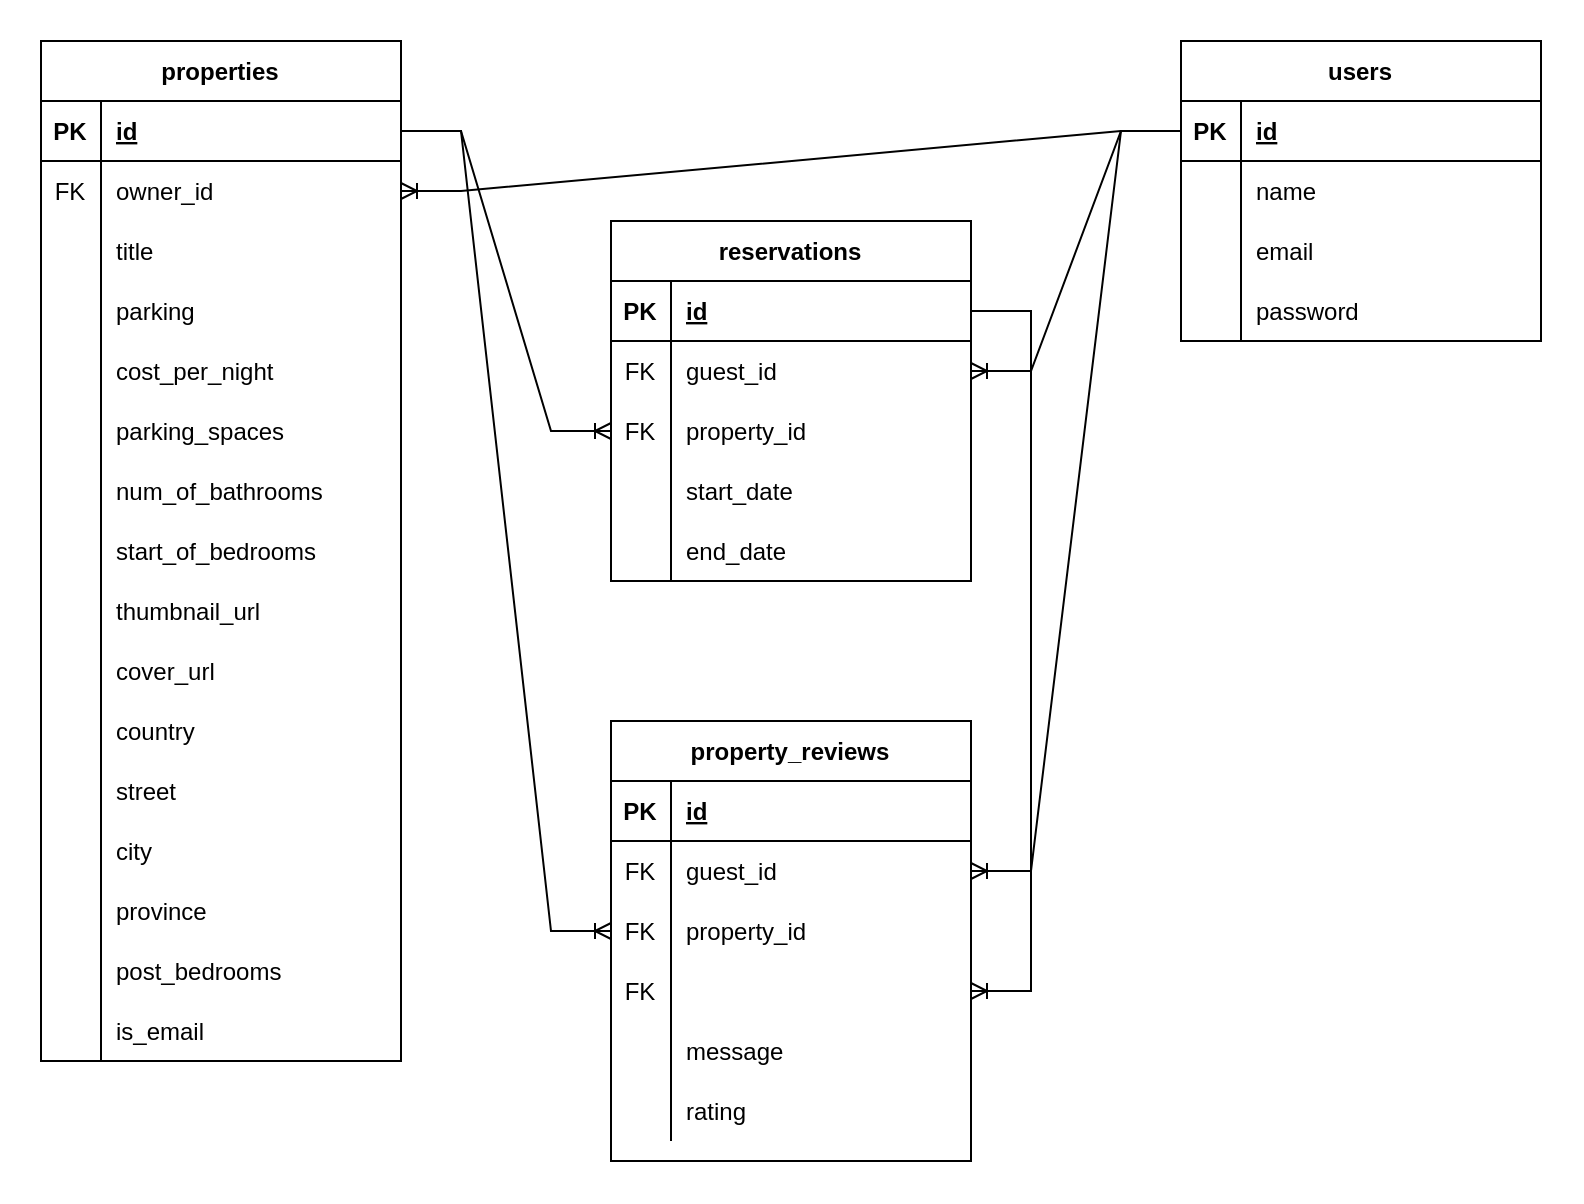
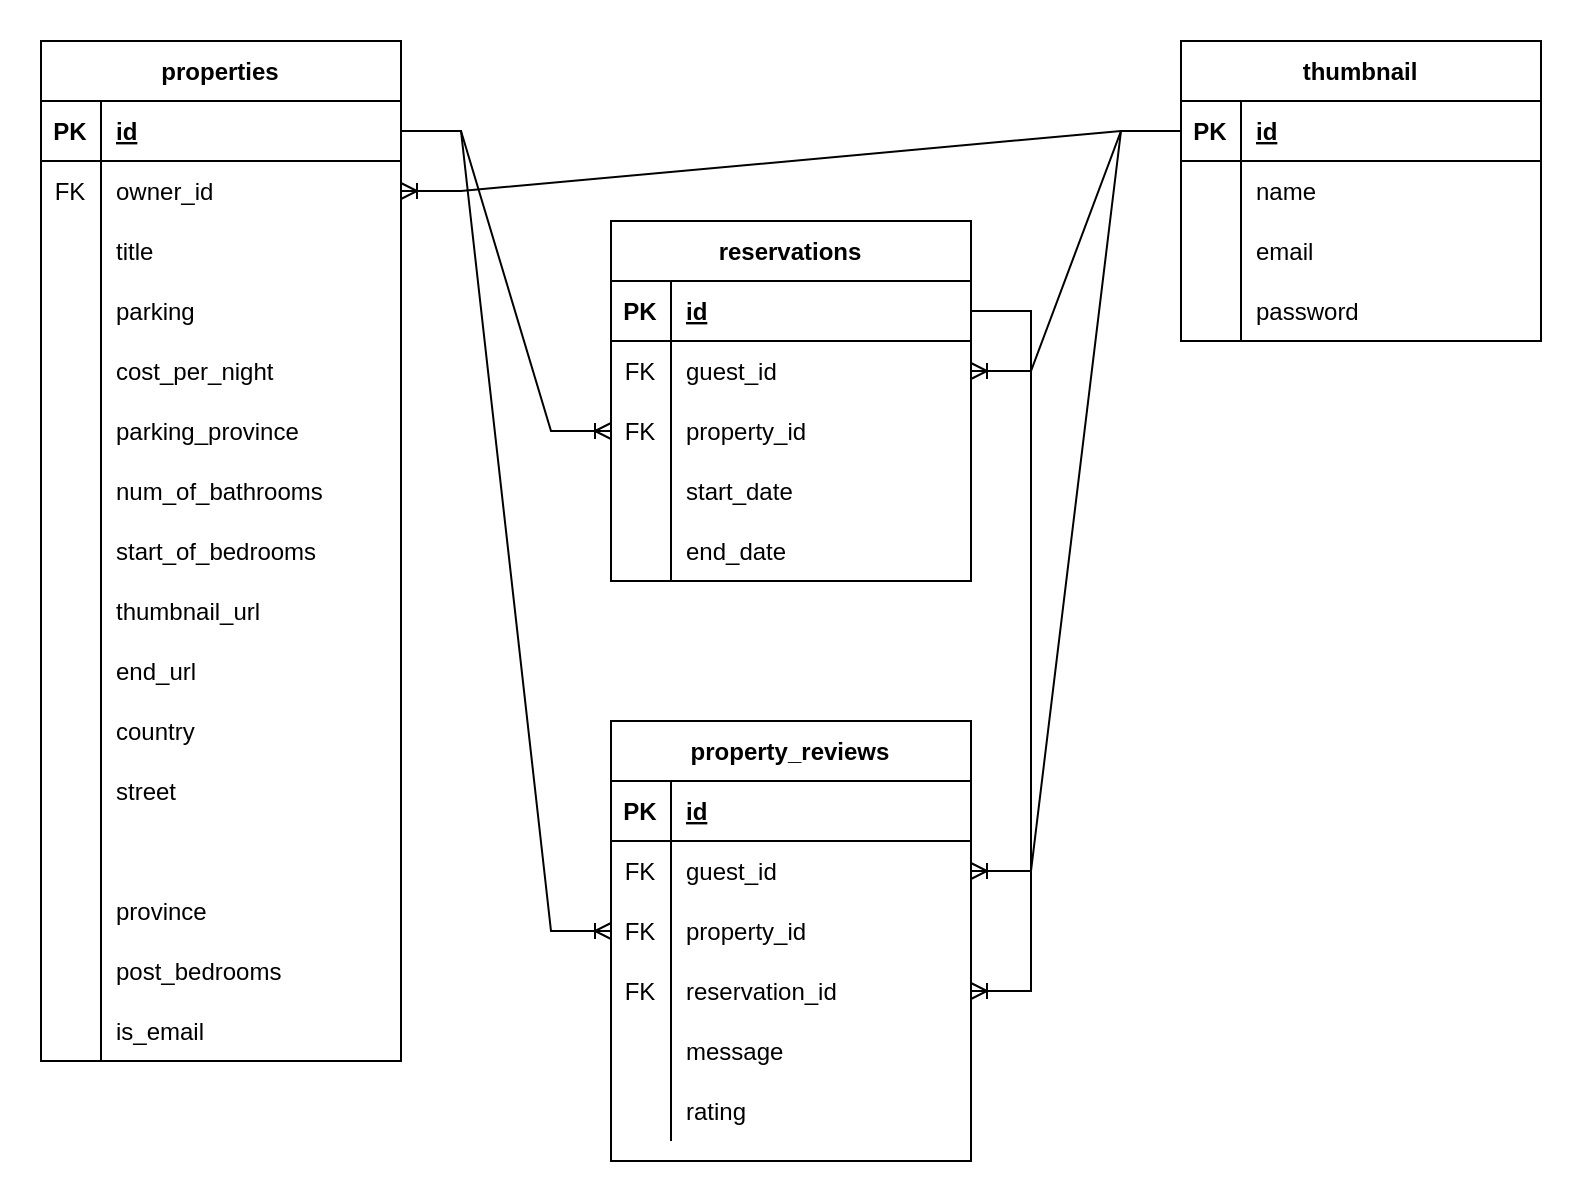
node "users": label "users" -> "thumbnail"
node "parking_spaces": label "parking_spaces" -> "parking_province"
node "cover_url": label "cover_url" -> "end_url"
node "city": removed
node "reservation_id": added
